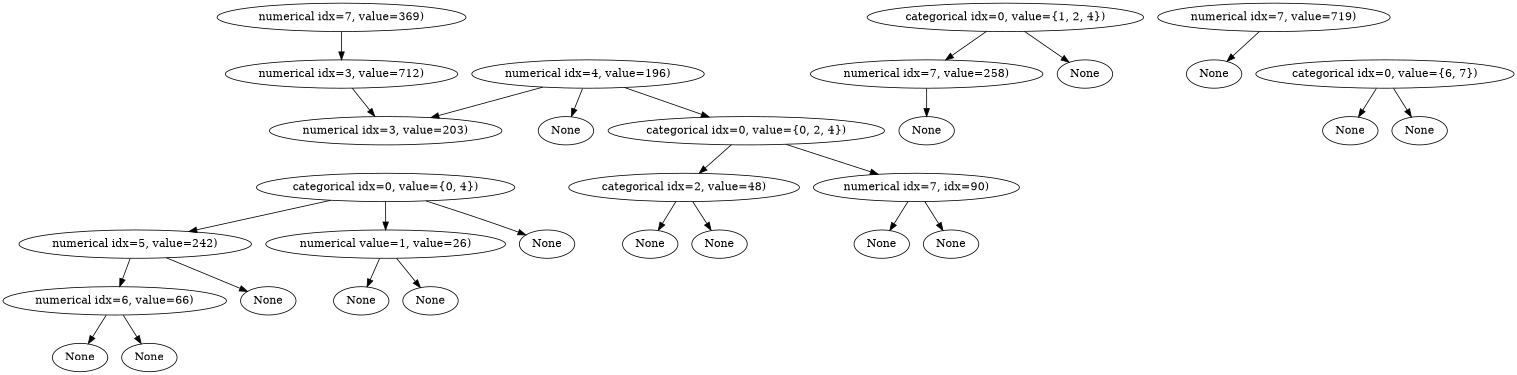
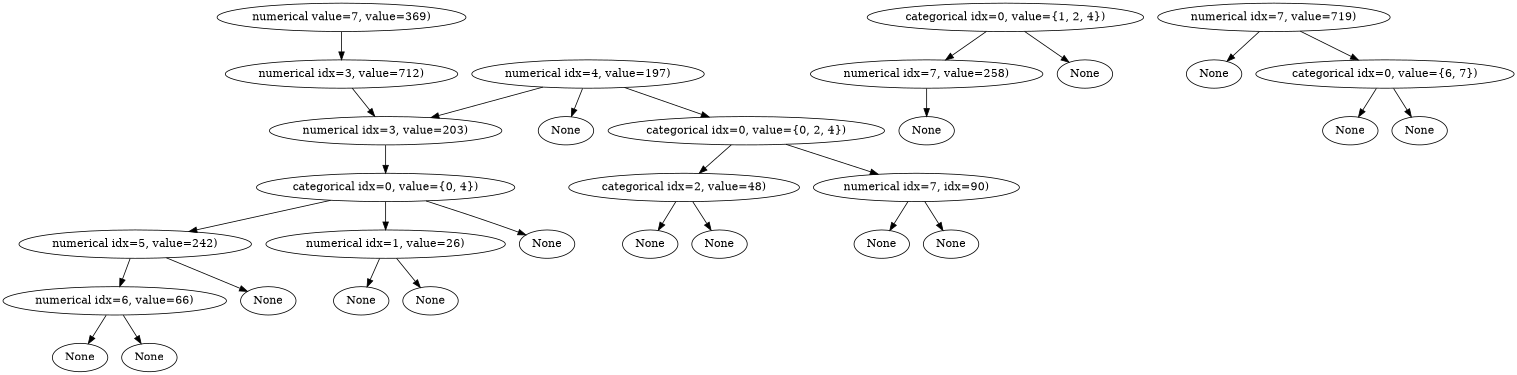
node "numerical idx=7, value=369)": label "numerical idx=7, value=369)" -> "numerical value=7, value=369)"
edge "numerical idx=7, value=719)" -> "categorical idx=0, value={6, 7})": added
node "numerical idx=4, value=196)": label "numerical idx=4, value=196)" -> "numerical idx=4, value=197)"
edge "numerical idx=3, value=203)" -> "categorical idx=0, value={0, 4})": added
node "numerical value=1, value=26)": label "numerical value=1, value=26)" -> "numerical idx=1, value=26)"
